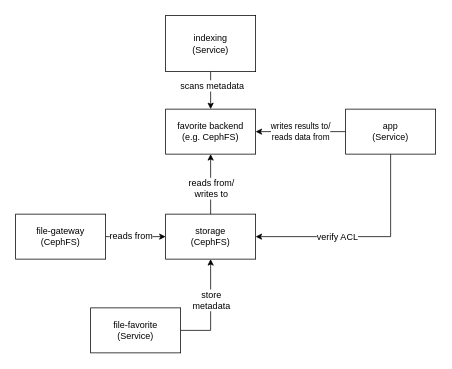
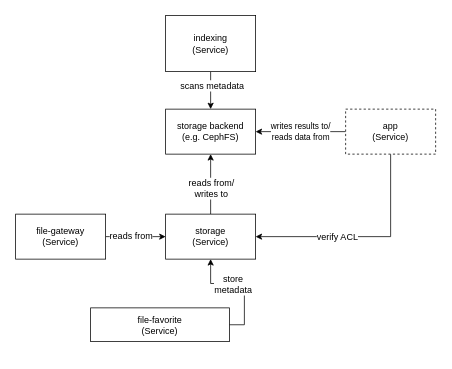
node "favorite backend (e.g. CephFS)": label "favorite backend (e.g. CephFS)" -> "storage backend (e.g. CephFS)"
node "app (Service)": style solid -> dashed
node "file-gateway (CephFS)": label "file-gateway (CephFS)" -> "file-gateway (Service)"
node "storage (CephFS)": label "storage (CephFS)" -> "storage (Service)"
node "file-favorite (Service)": size 90x45 -> 139x34
